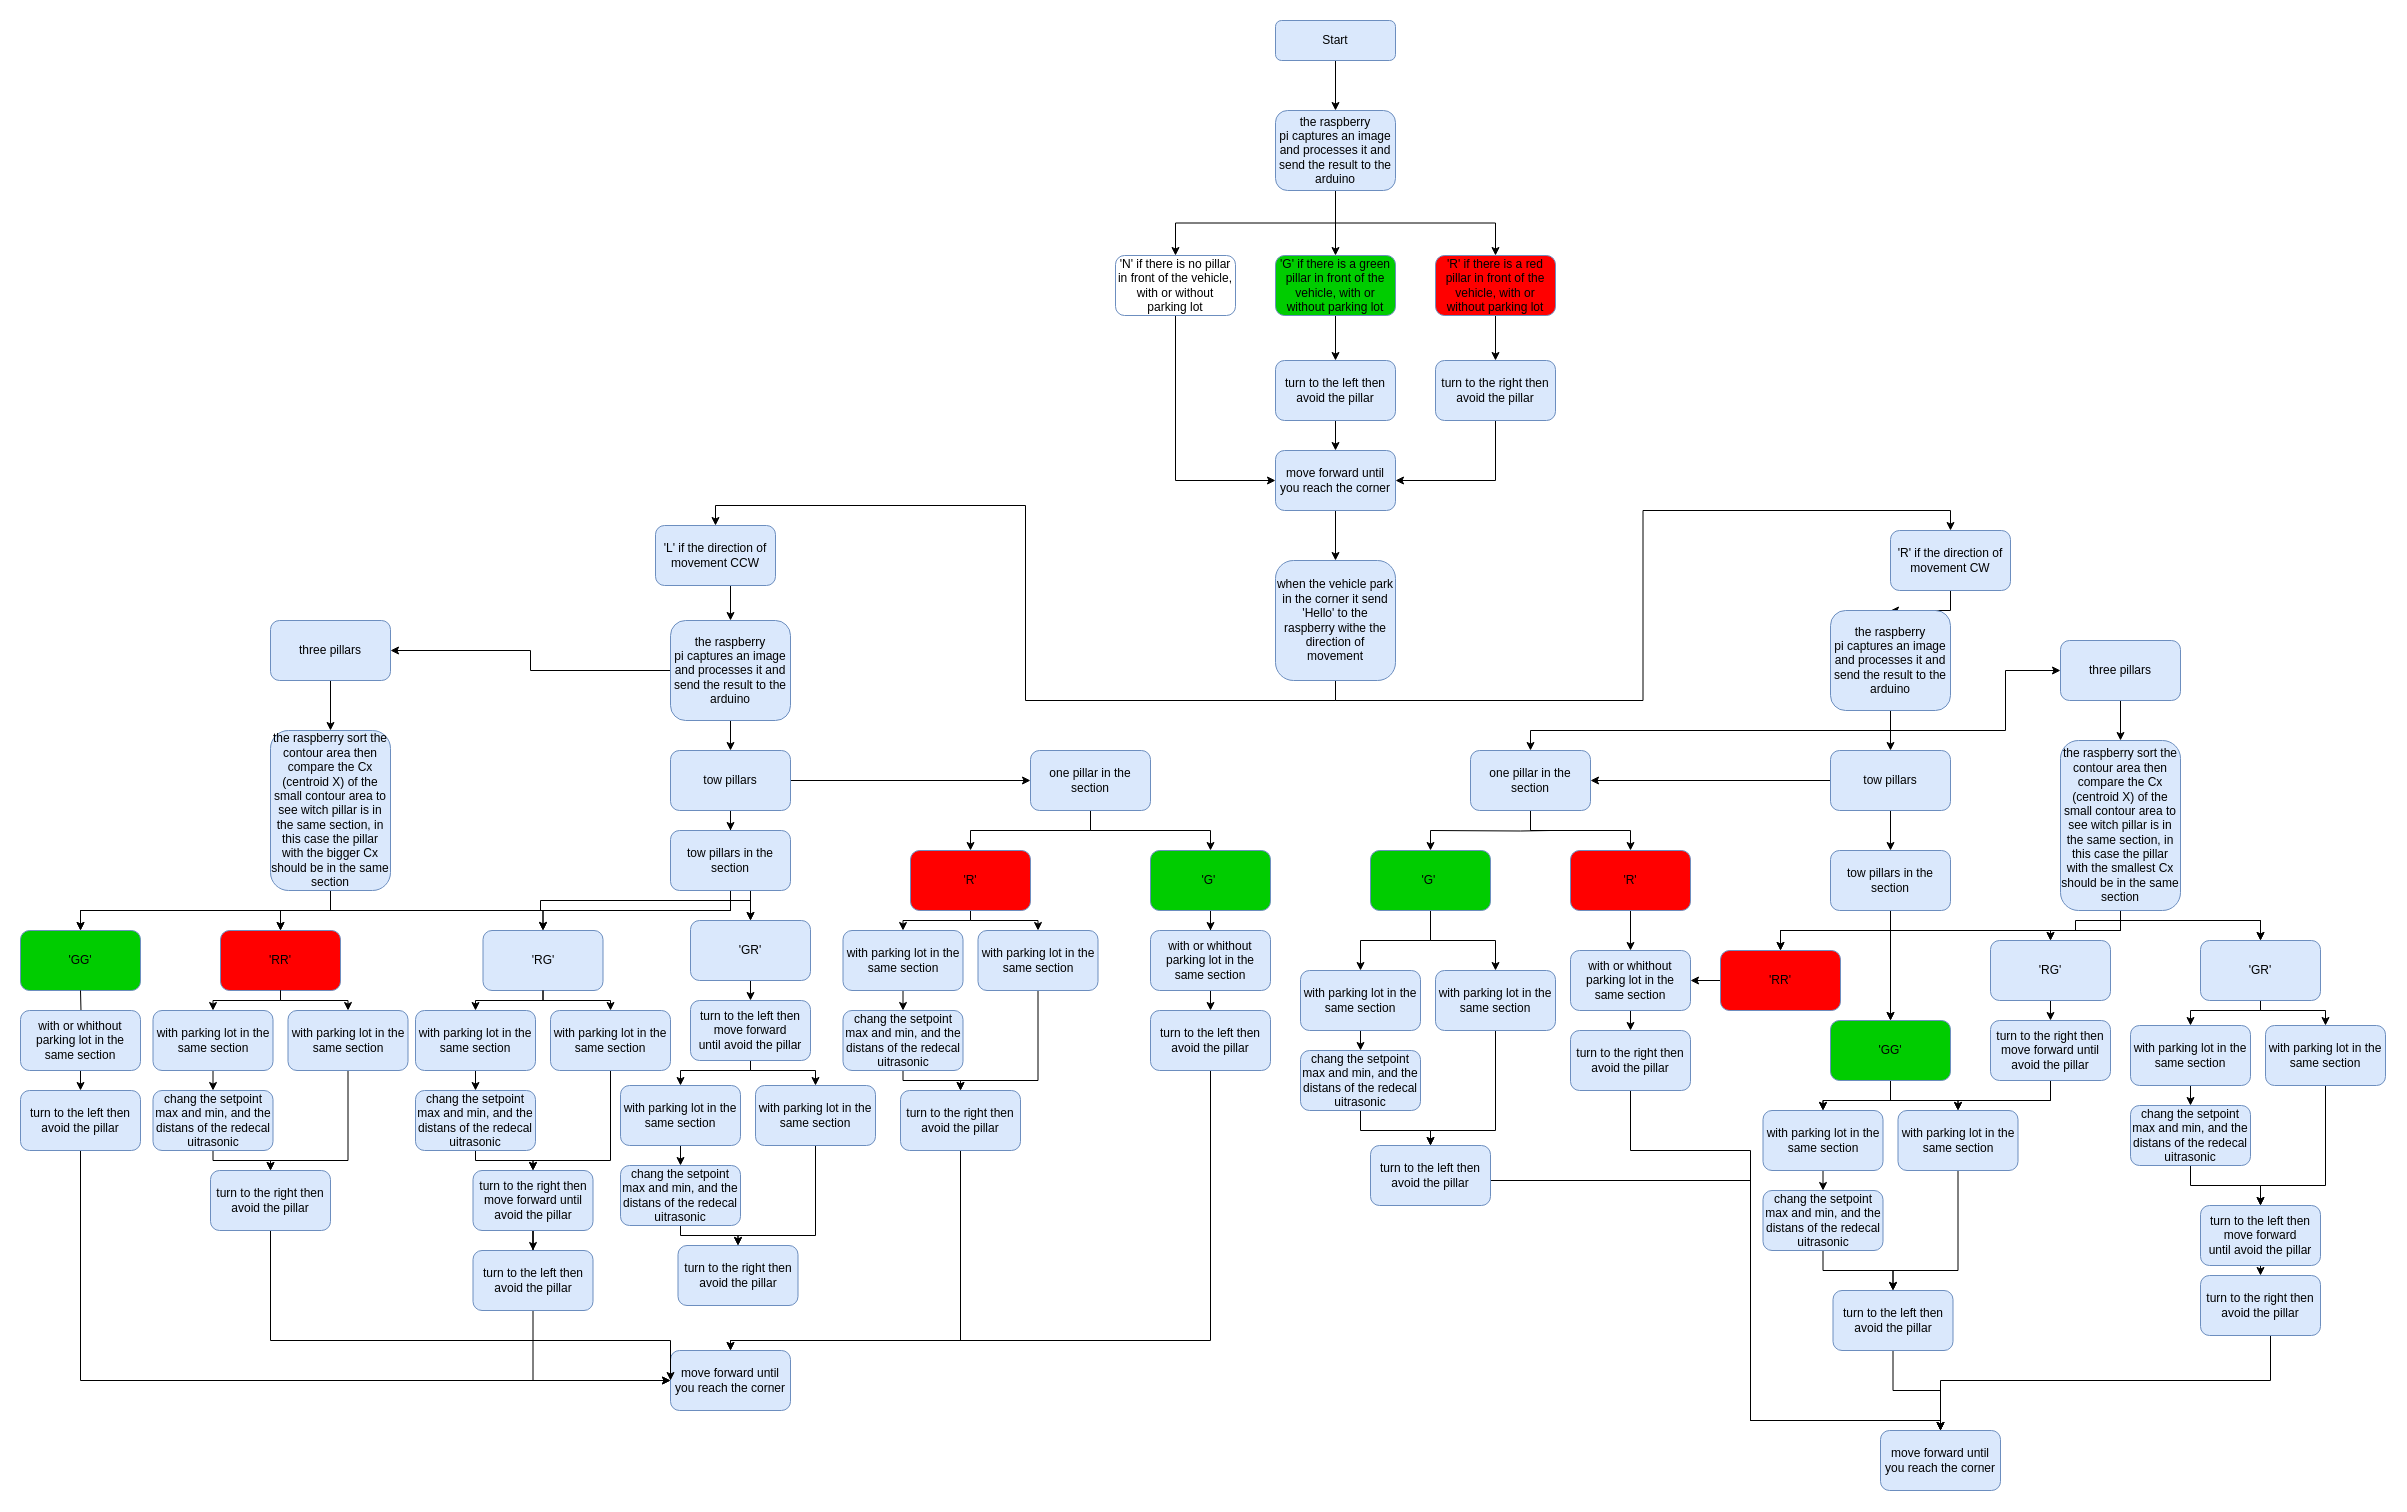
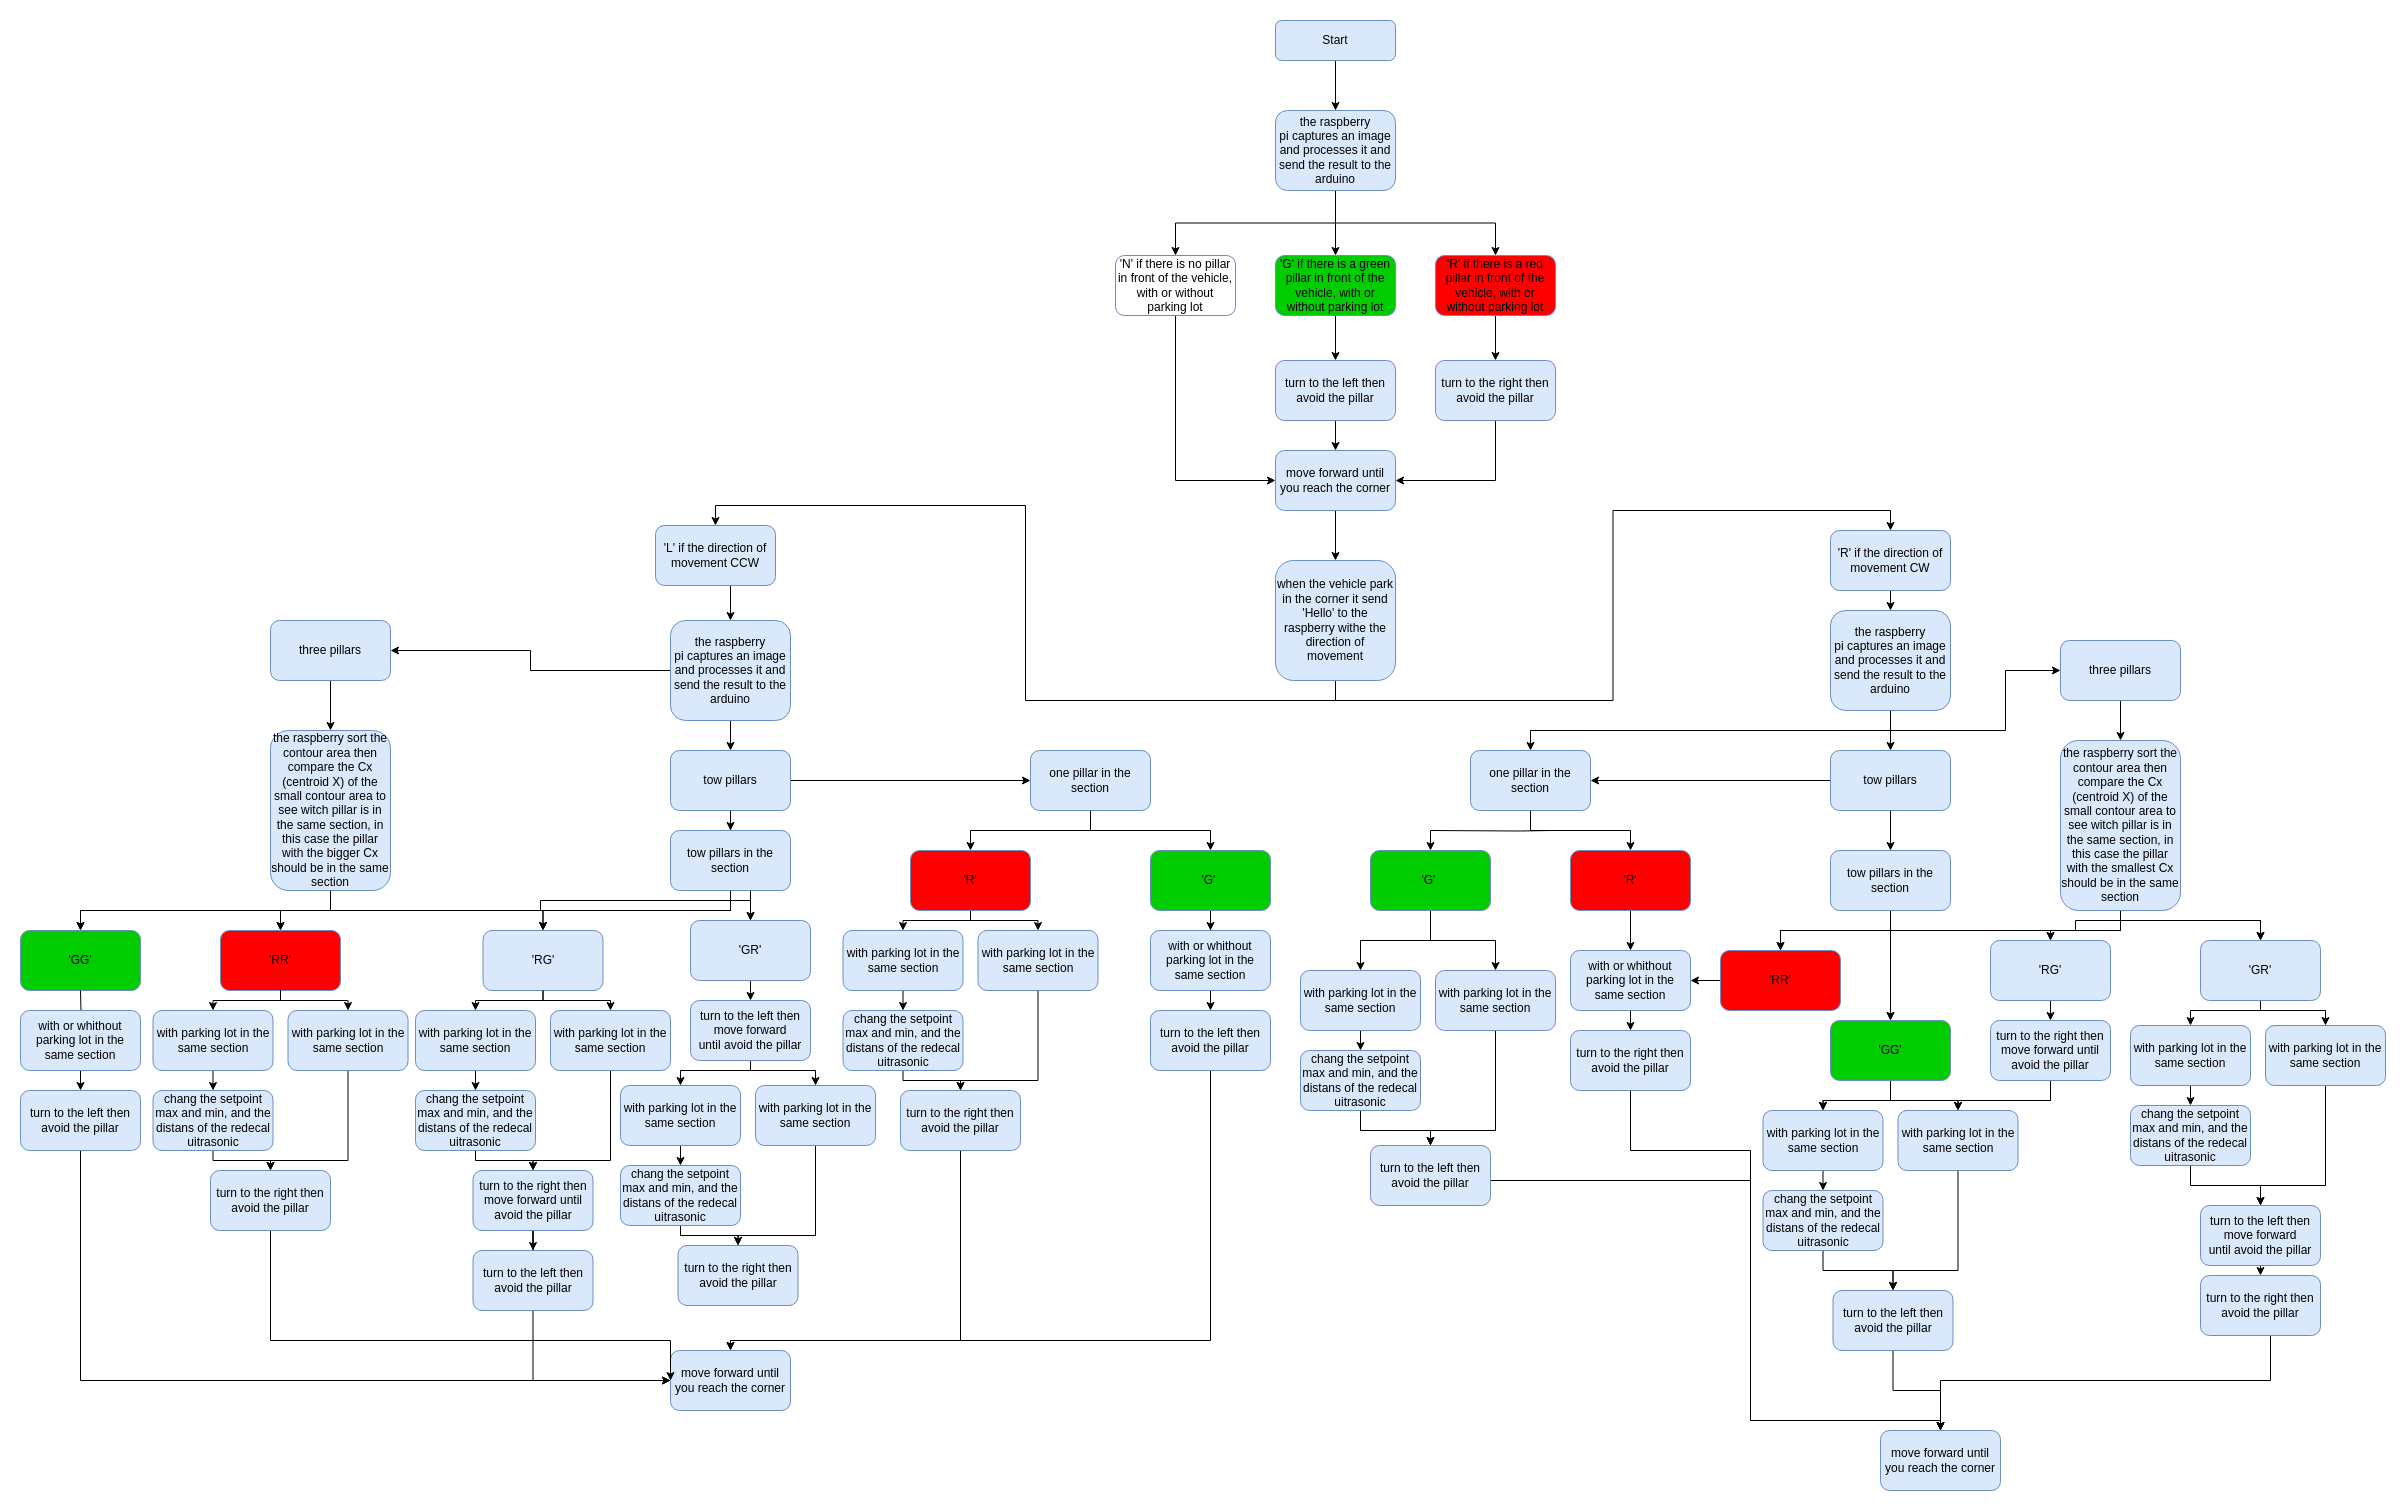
node "'R' if the direction of movement CW": moved (1951, 561) -> (1891, 561)
